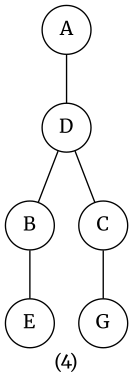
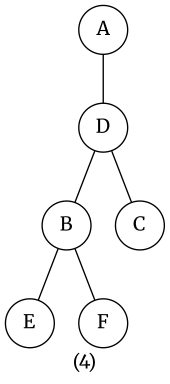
node "F": added
node "G": removed
